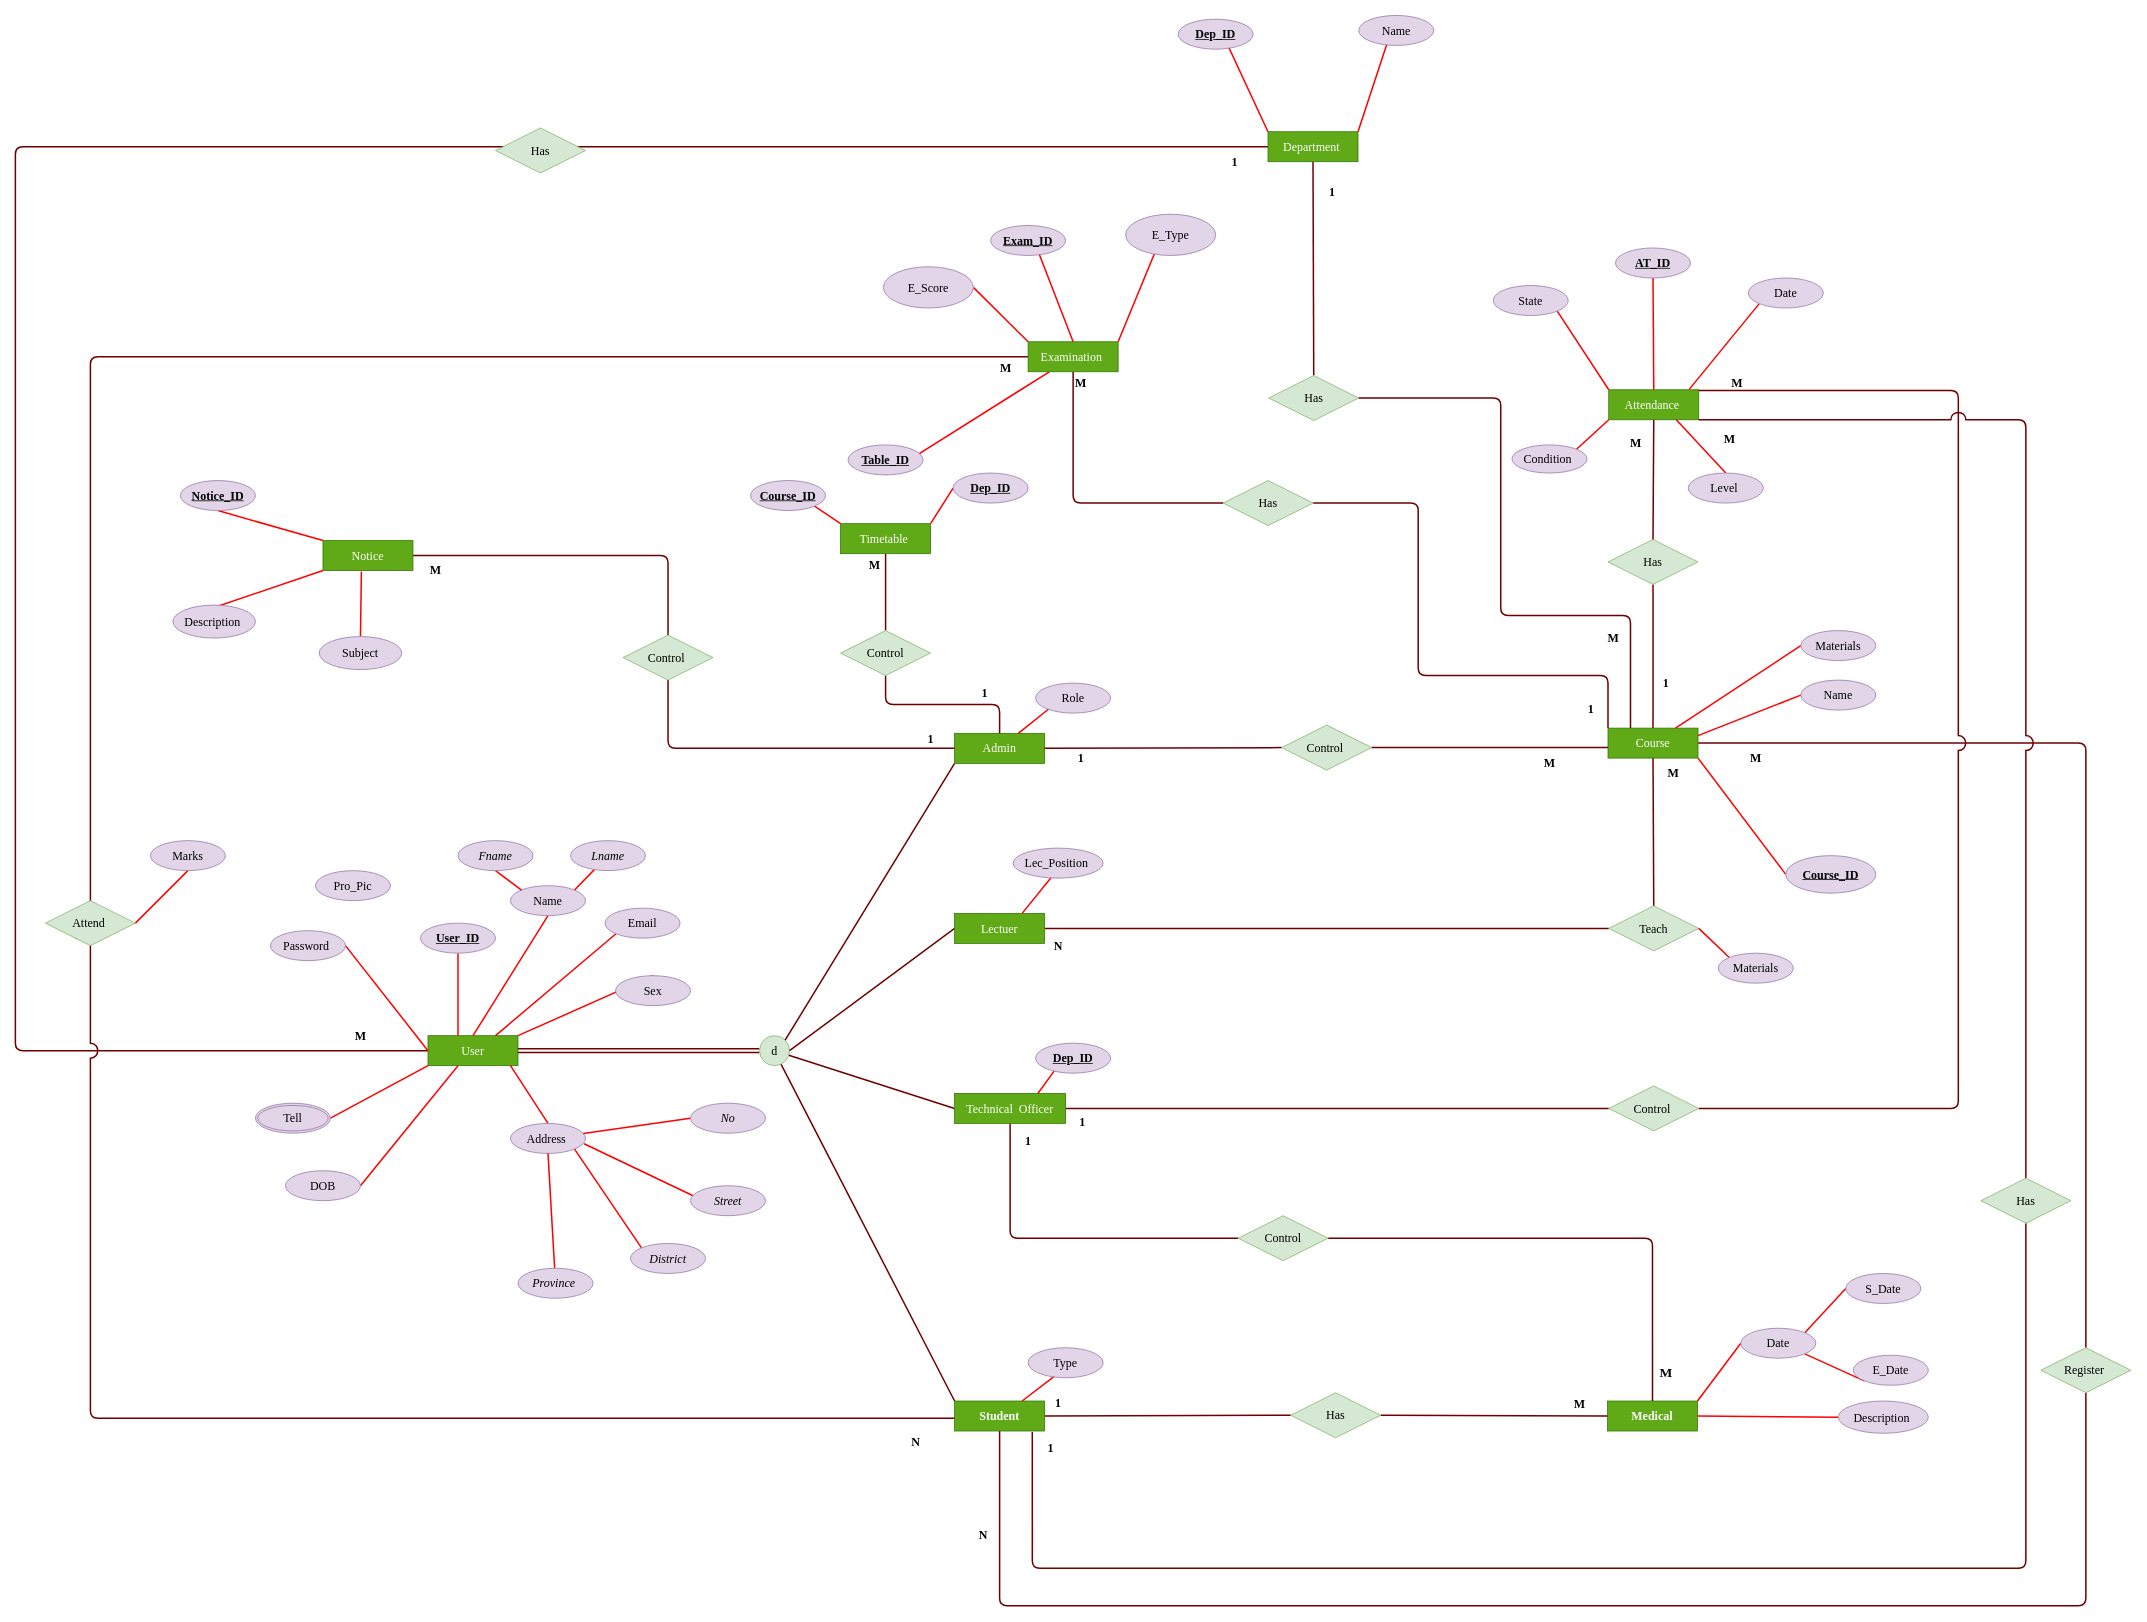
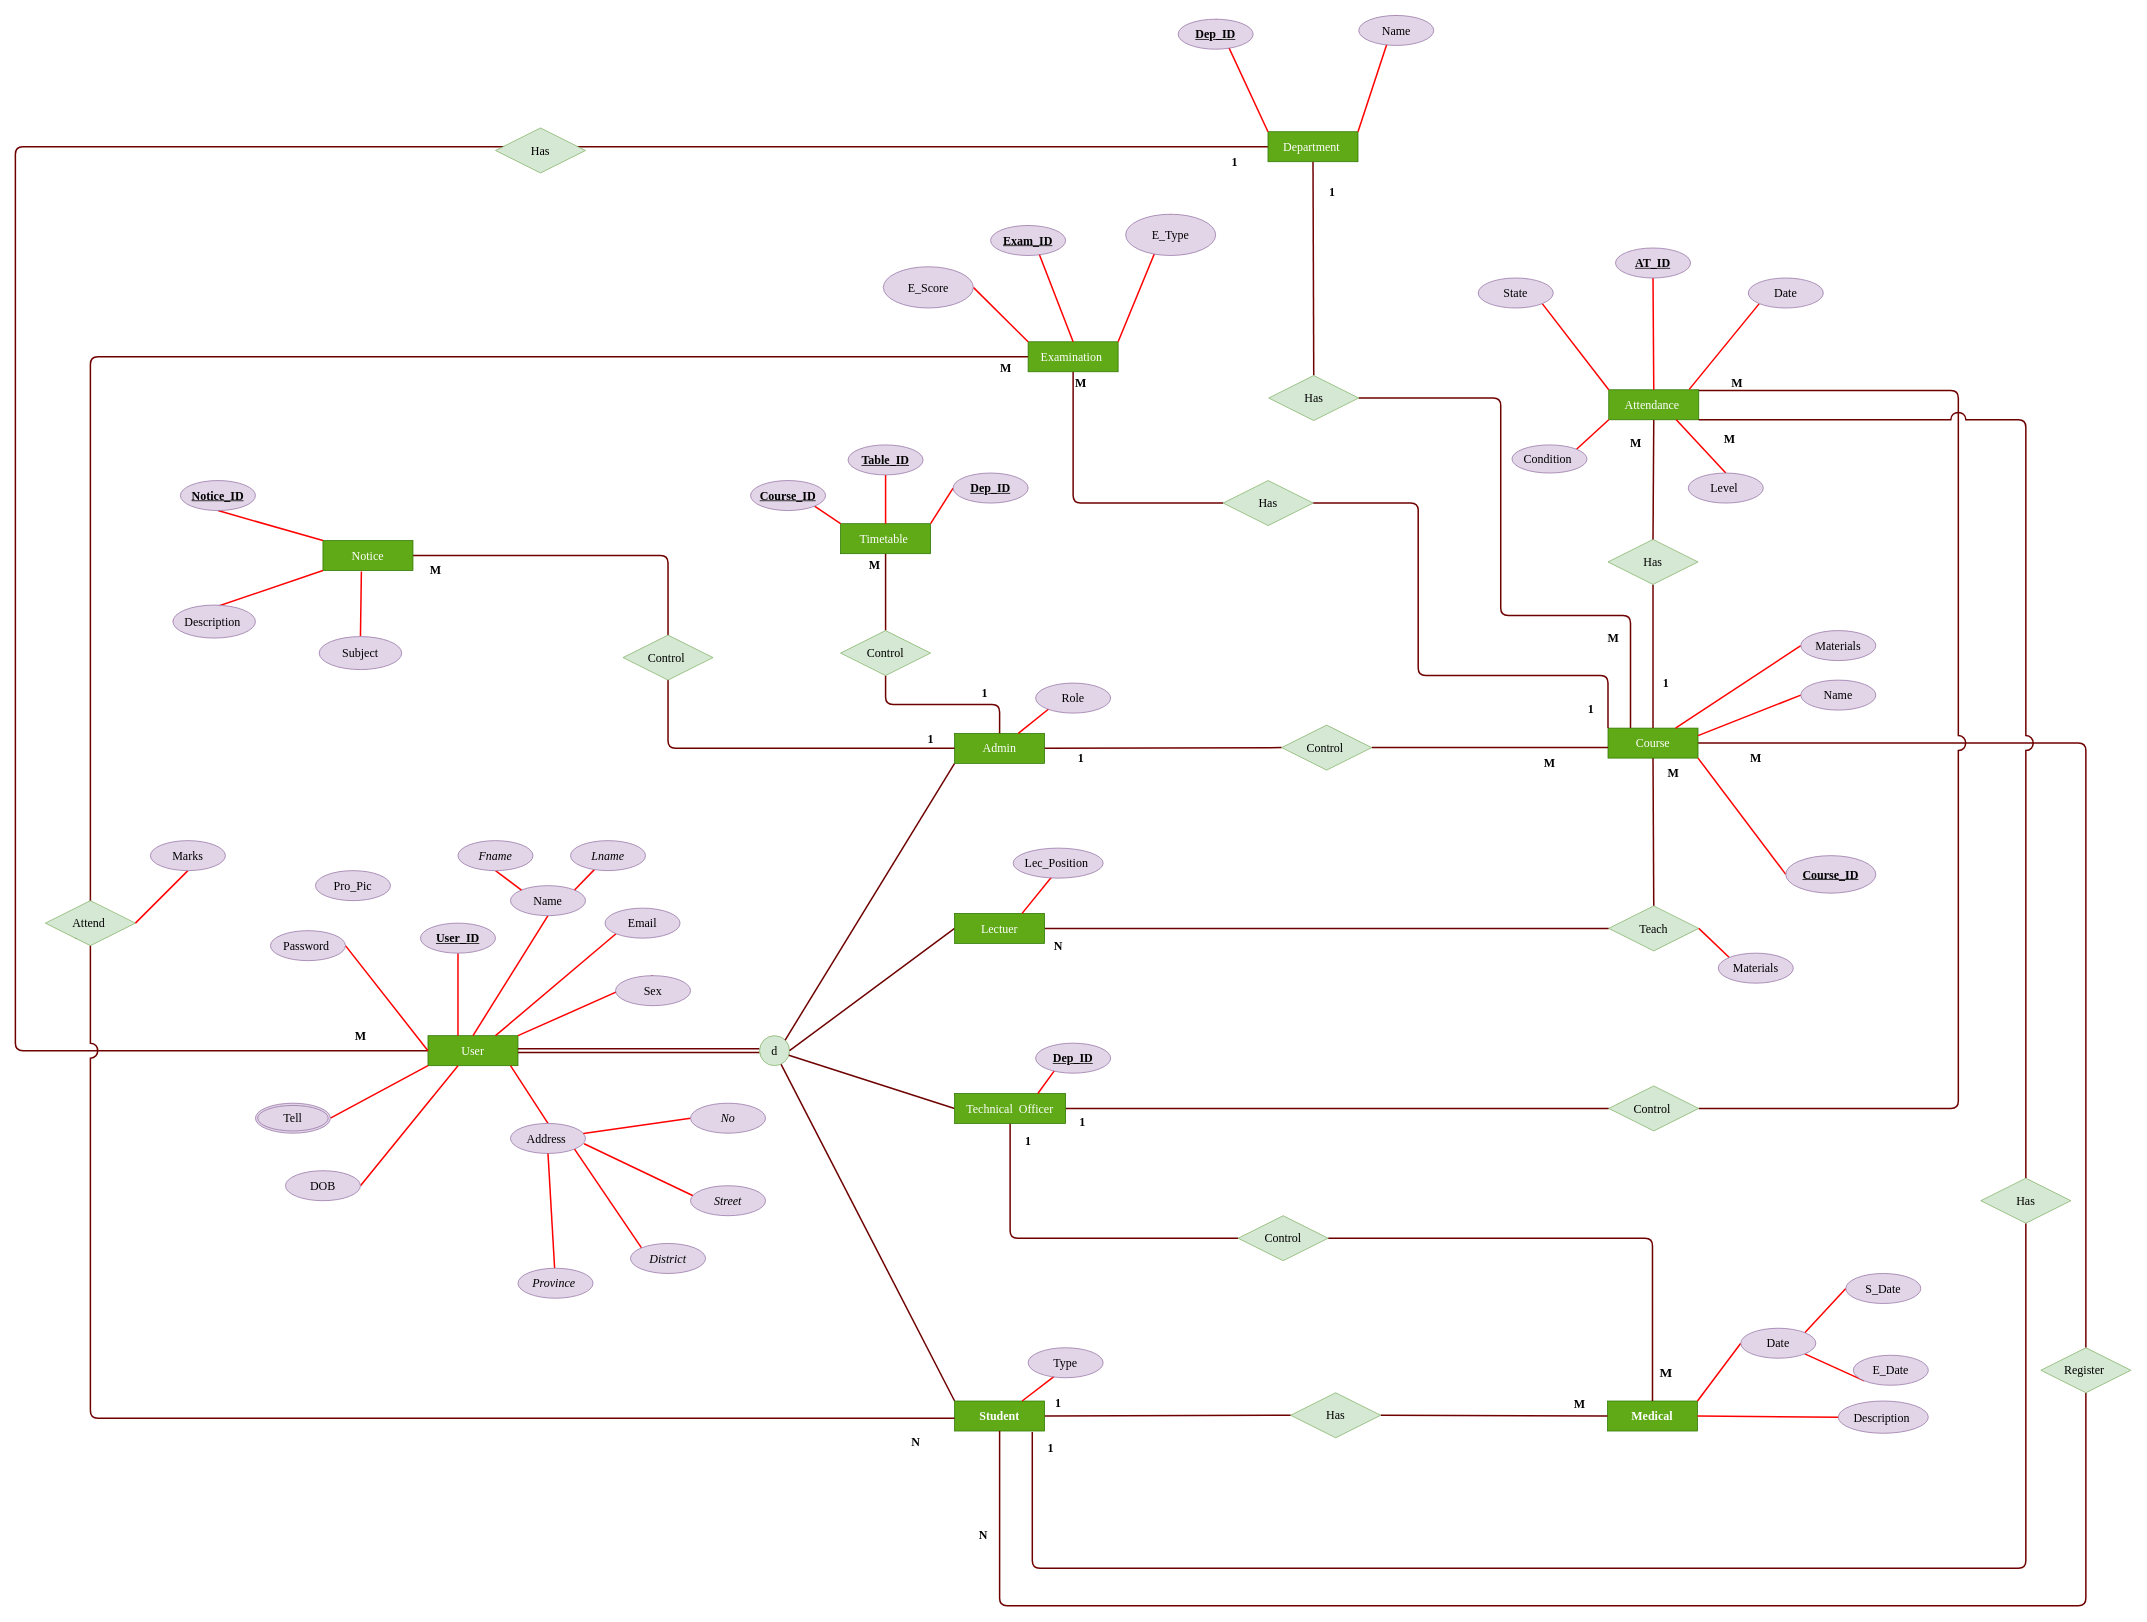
node "State": moved (1530, 300) -> (1515, 293)
edge "Examination" -- "Table_ID": now "Timetable" -- "Table_ID"
